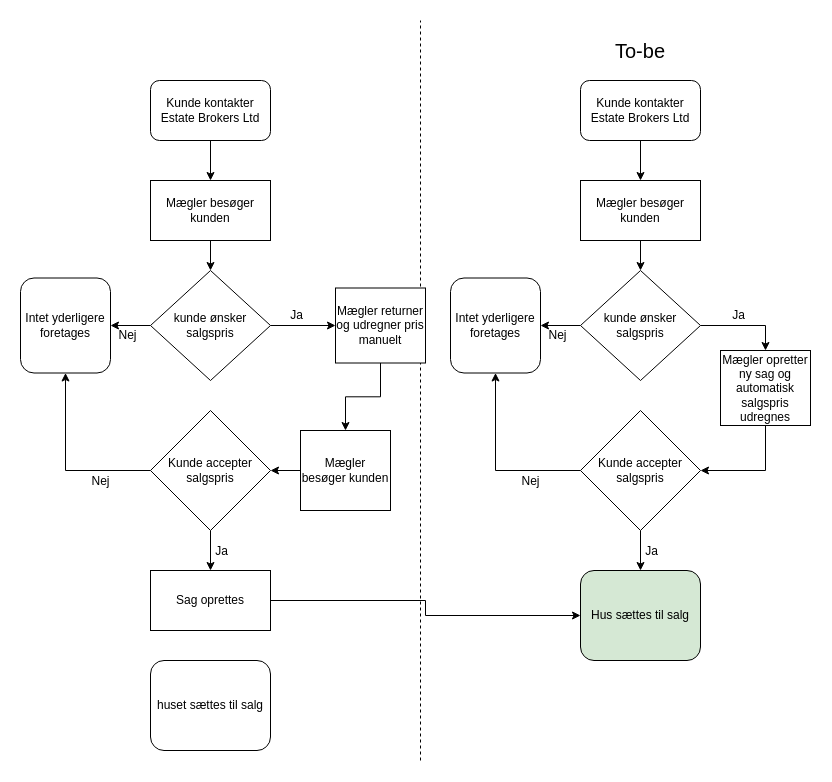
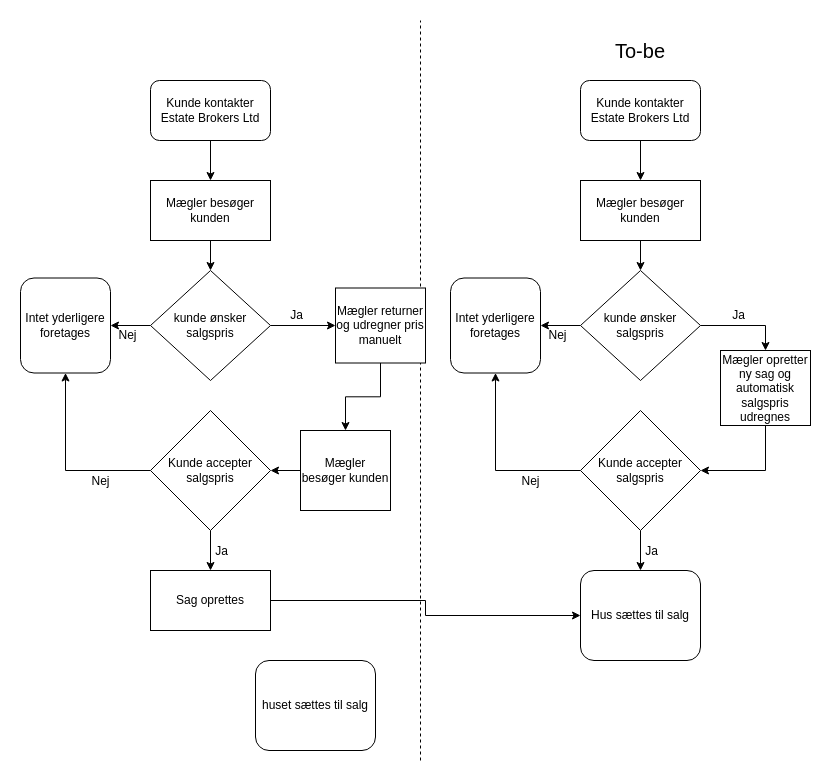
node "Hus sættes til salg": fillcolor #d5e8d4 -> #ffffff
node "huset sættes til salg": moved (211, 706) -> (316, 706)
